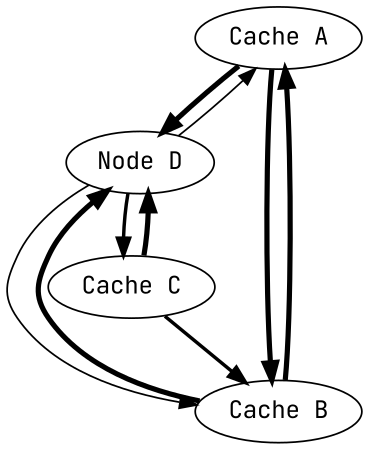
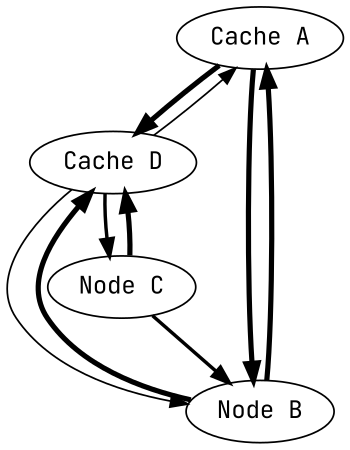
node "Node D": label "Node D" -> "Cache D"
node "Cache C": label "Cache C" -> "Node C"
node "Cache B": label "Cache B" -> "Node B"
